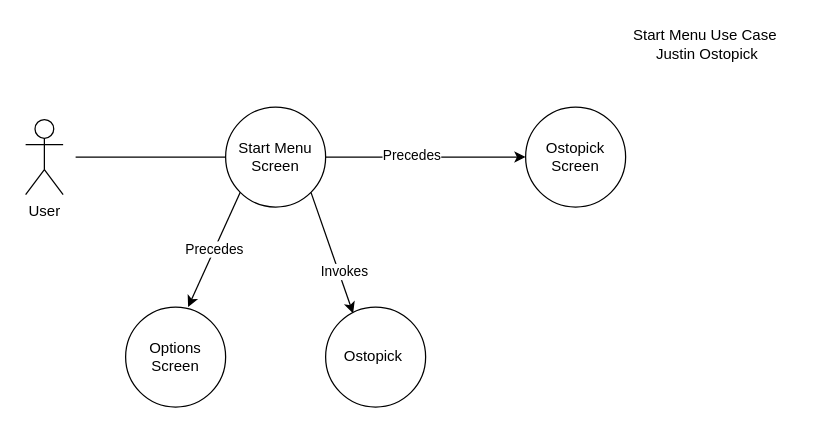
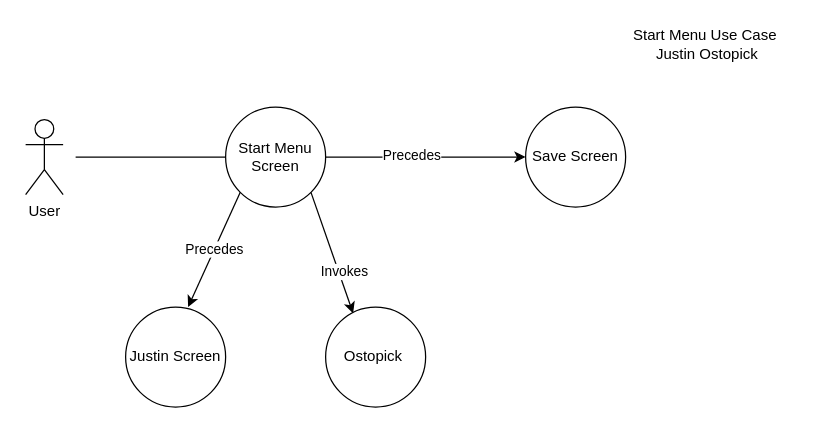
node "Ostopick Screen": label "Ostopick Screen" -> "Save Screen"
node "Options Screen": label "Options Screen" -> "Justin Screen"
